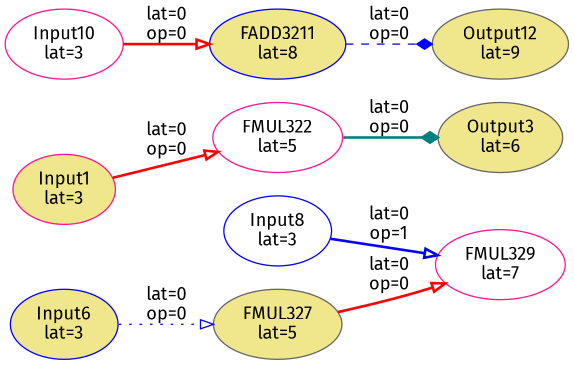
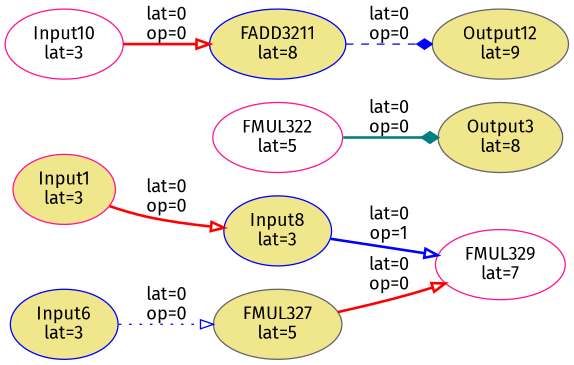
node "Output3 lat=6": label "Output3 lat=6" -> "Output3 lat=8"
edge "Input1 lat=3" -> "FMUL322 lat=5": now "Input1 lat=3" -> "Input8 lat=3"
node "Input8 lat=3": fillcolor white -> khaki
